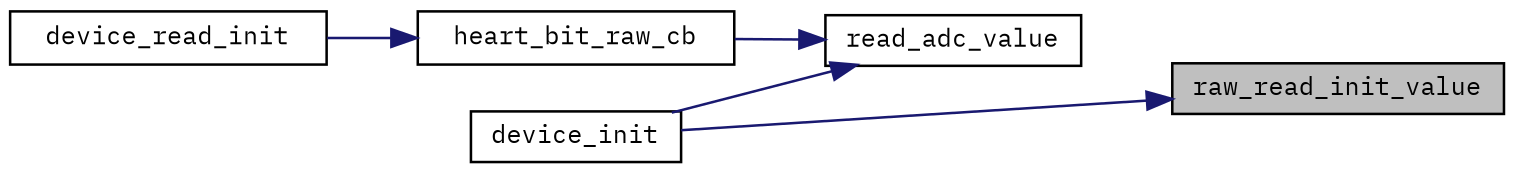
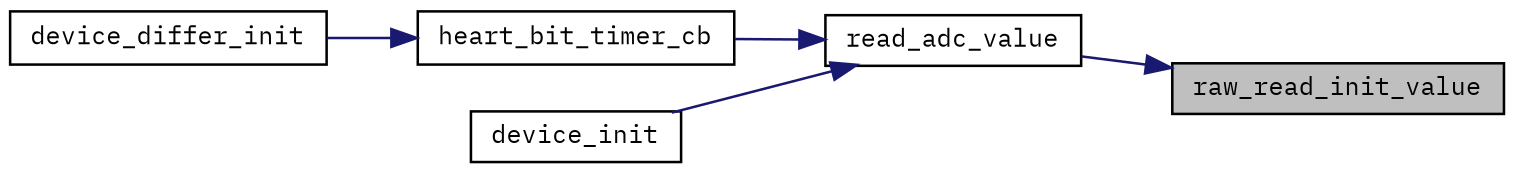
node "device_read_init": label "device_read_init" -> "device_differ_init"
node "heart_bit_raw_cb": label "heart_bit_raw_cb" -> "heart_bit_timer_cb"
edge "device_init" -> "raw_read_init_value": now "read_adc_value" -> "raw_read_init_value"
